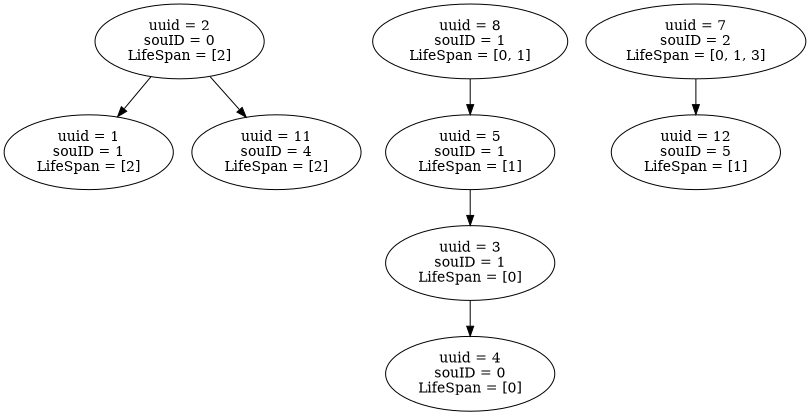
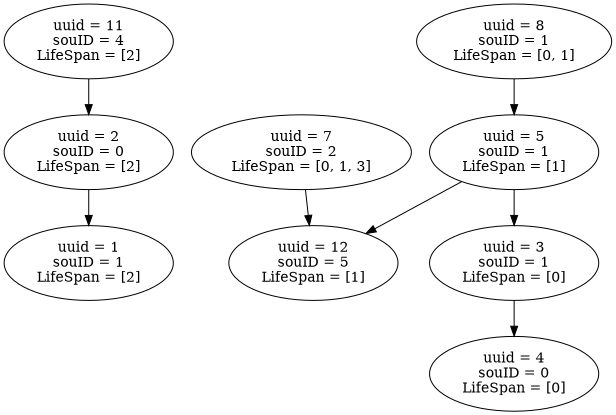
edge "uuid = 2 souID = 0 LifeSpan = [2]" -> "uuid = 11 souID = 4 LifeSpan = [2]": reversed
edge "uuid = 5 souID = 1 LifeSpan = [1]" -> "uuid = 12 souID = 5 LifeSpan = [1]": added
